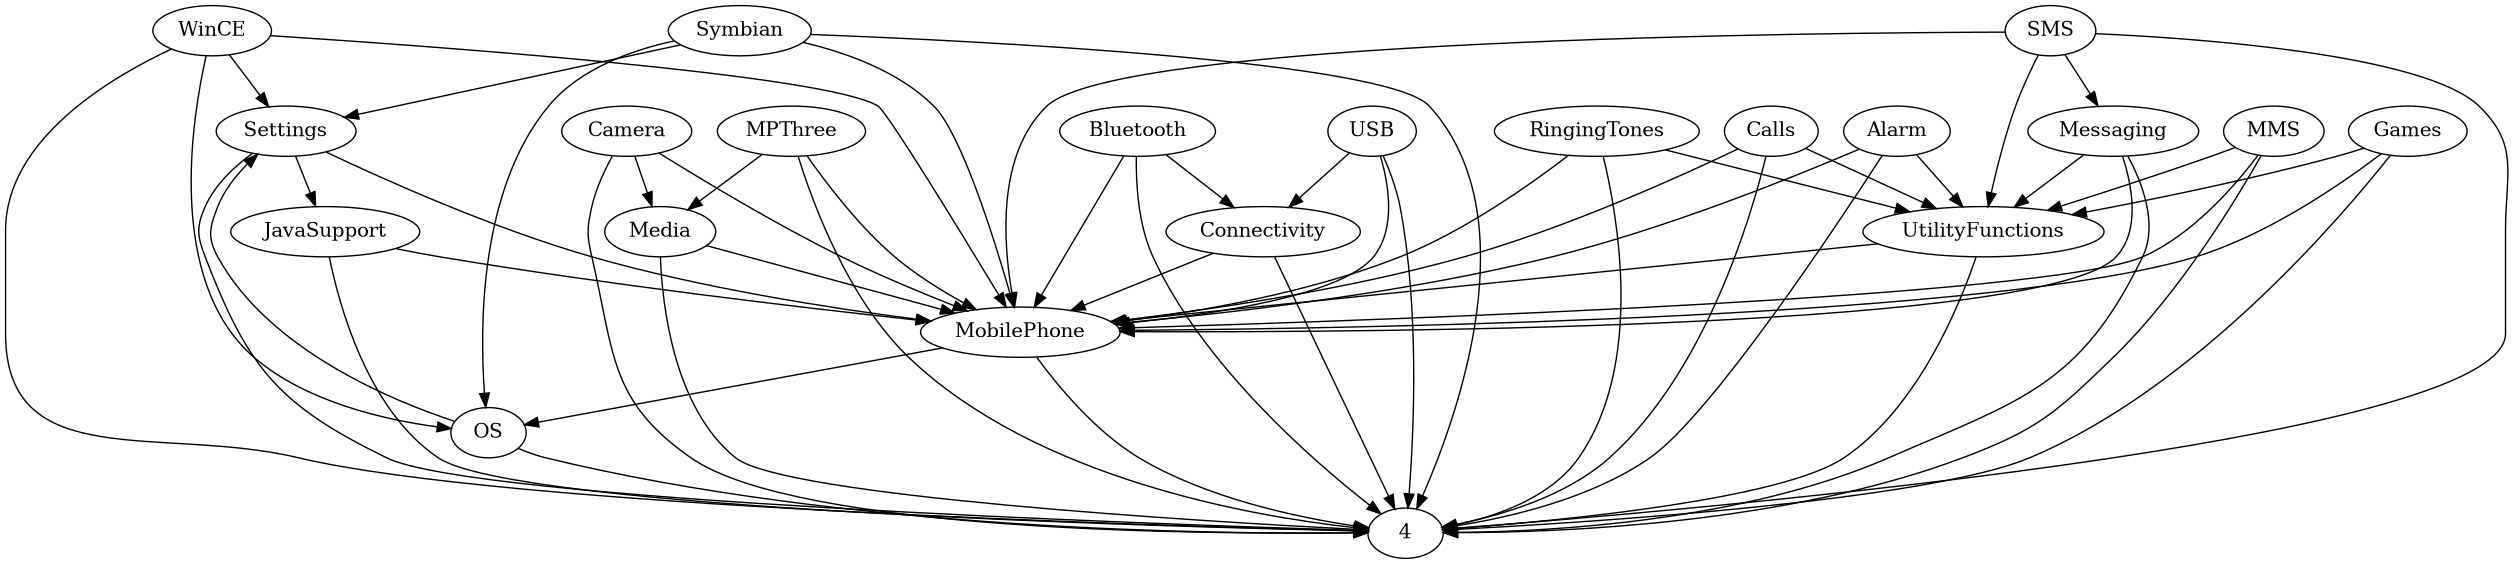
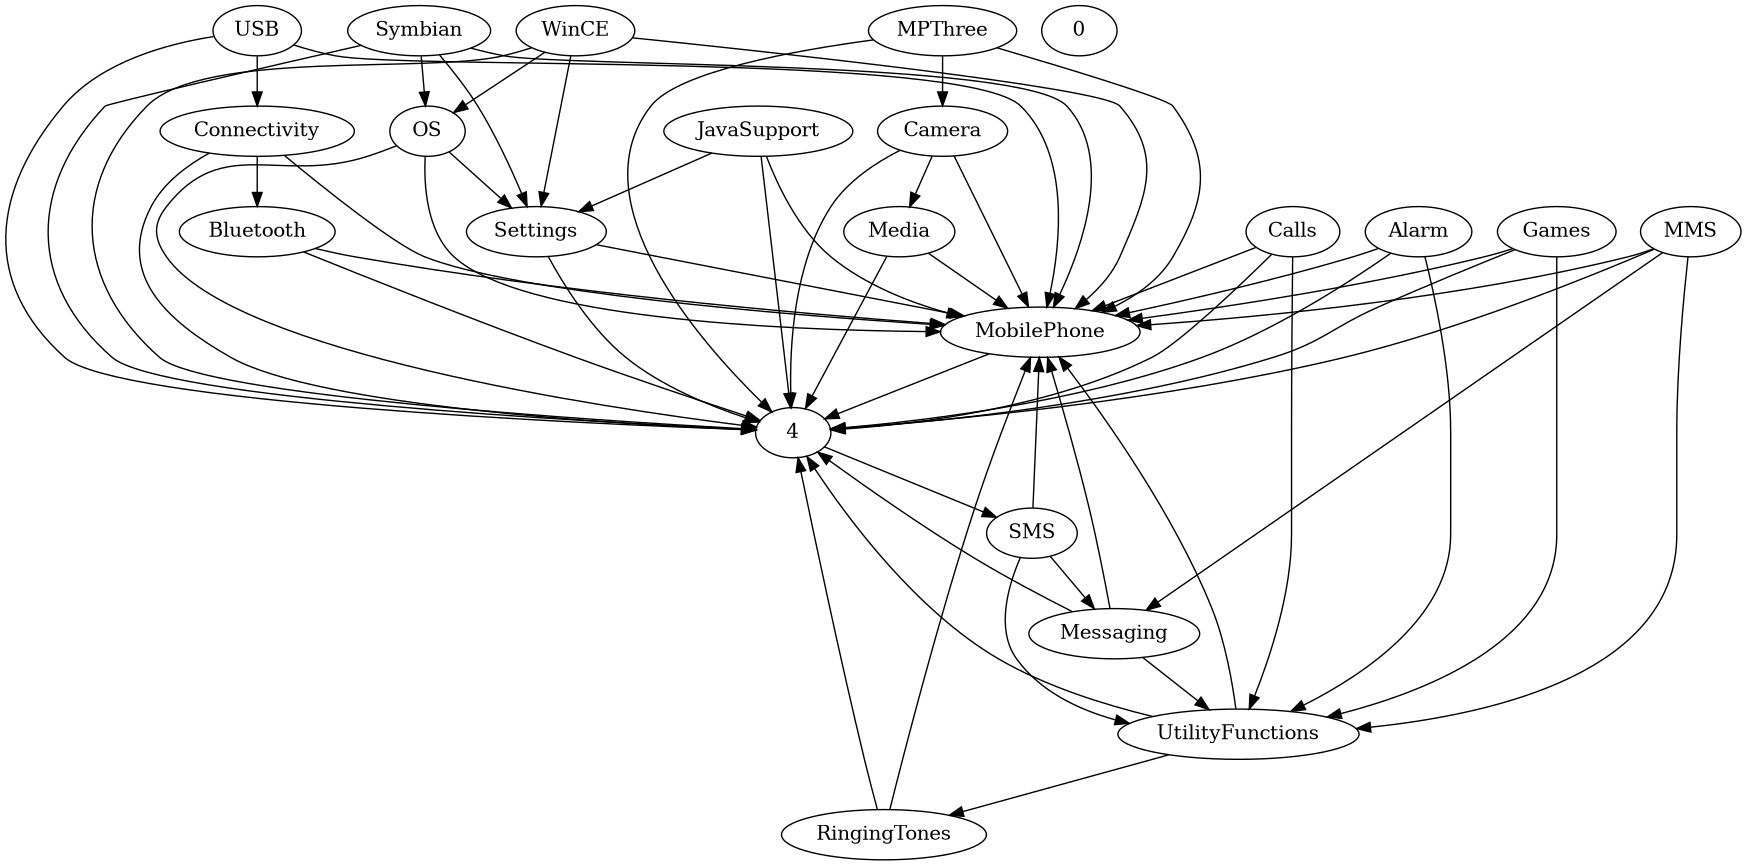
node "0": added
edge "Settings" -> "JavaSupport": reversed
edge "Bluetooth" -> "Connectivity": reversed
edge "MPThree" -> "Media": now "MPThree" -> "Camera"
edge "RingingTones" -> "UtilityFunctions": reversed
edge "MobilePhone" -> "OS": reversed
edge "SMS" -> "4": reversed
edge "MMS" -> "Messaging": added
